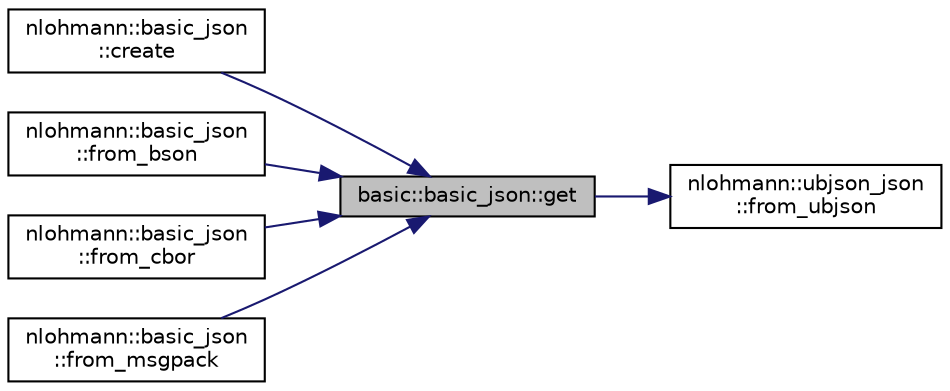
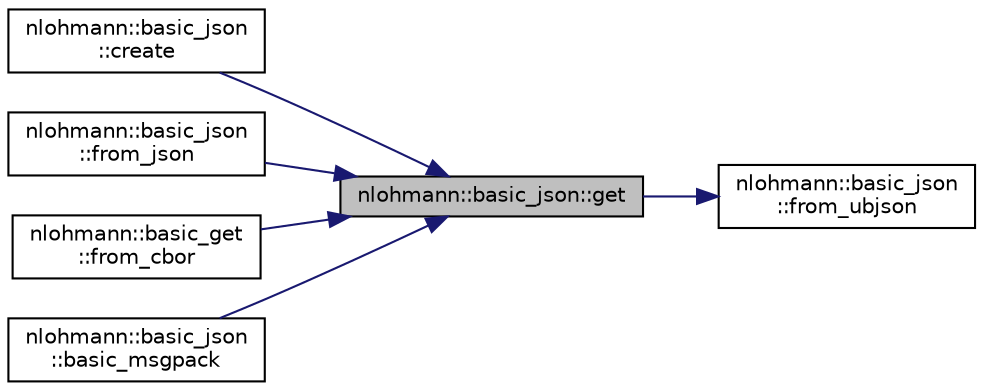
node "nlohmann::basic_json ::from_bson": label "nlohmann::basic_json ::from_bson" -> "nlohmann::basic_json ::from_json"
node "basic::basic_json::get": label "basic::basic_json::get" -> "nlohmann::basic_json::get"
node "nlohmann::ubjson_json ::from_ubjson": label "nlohmann::ubjson_json ::from_ubjson" -> "nlohmann::basic_json ::from_ubjson"
node "nlohmann::basic_json ::from_cbor": label "nlohmann::basic_json ::from_cbor" -> "nlohmann::basic_get ::from_cbor"
node "nlohmann::basic_json ::from_msgpack": label "nlohmann::basic_json ::from_msgpack" -> "nlohmann::basic_json ::basic_msgpack"
